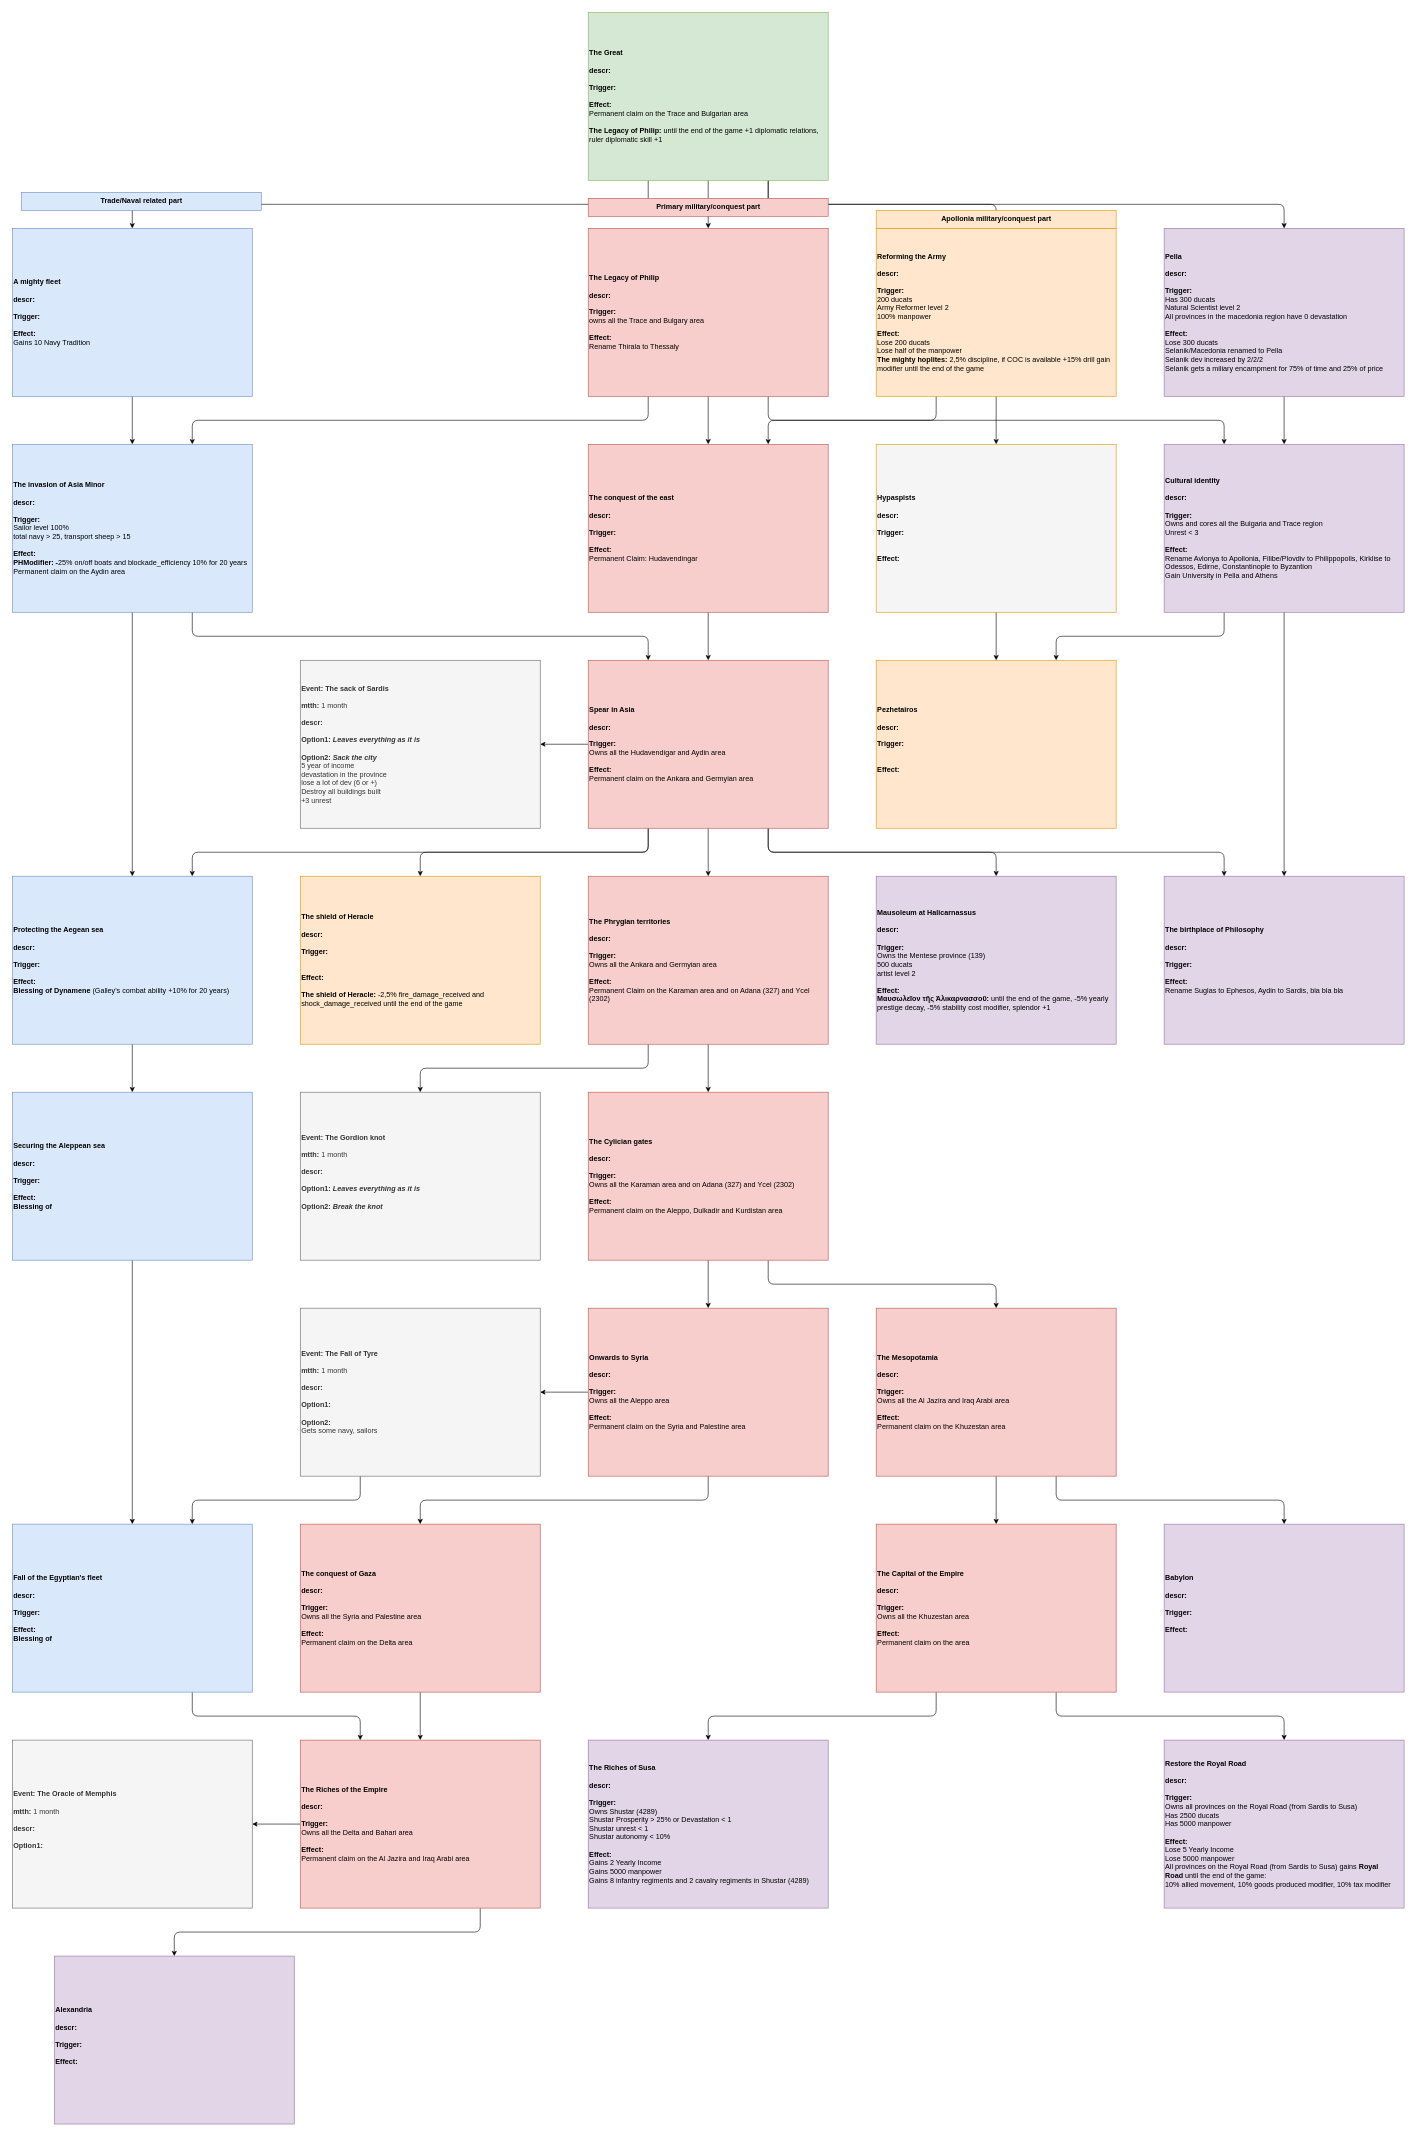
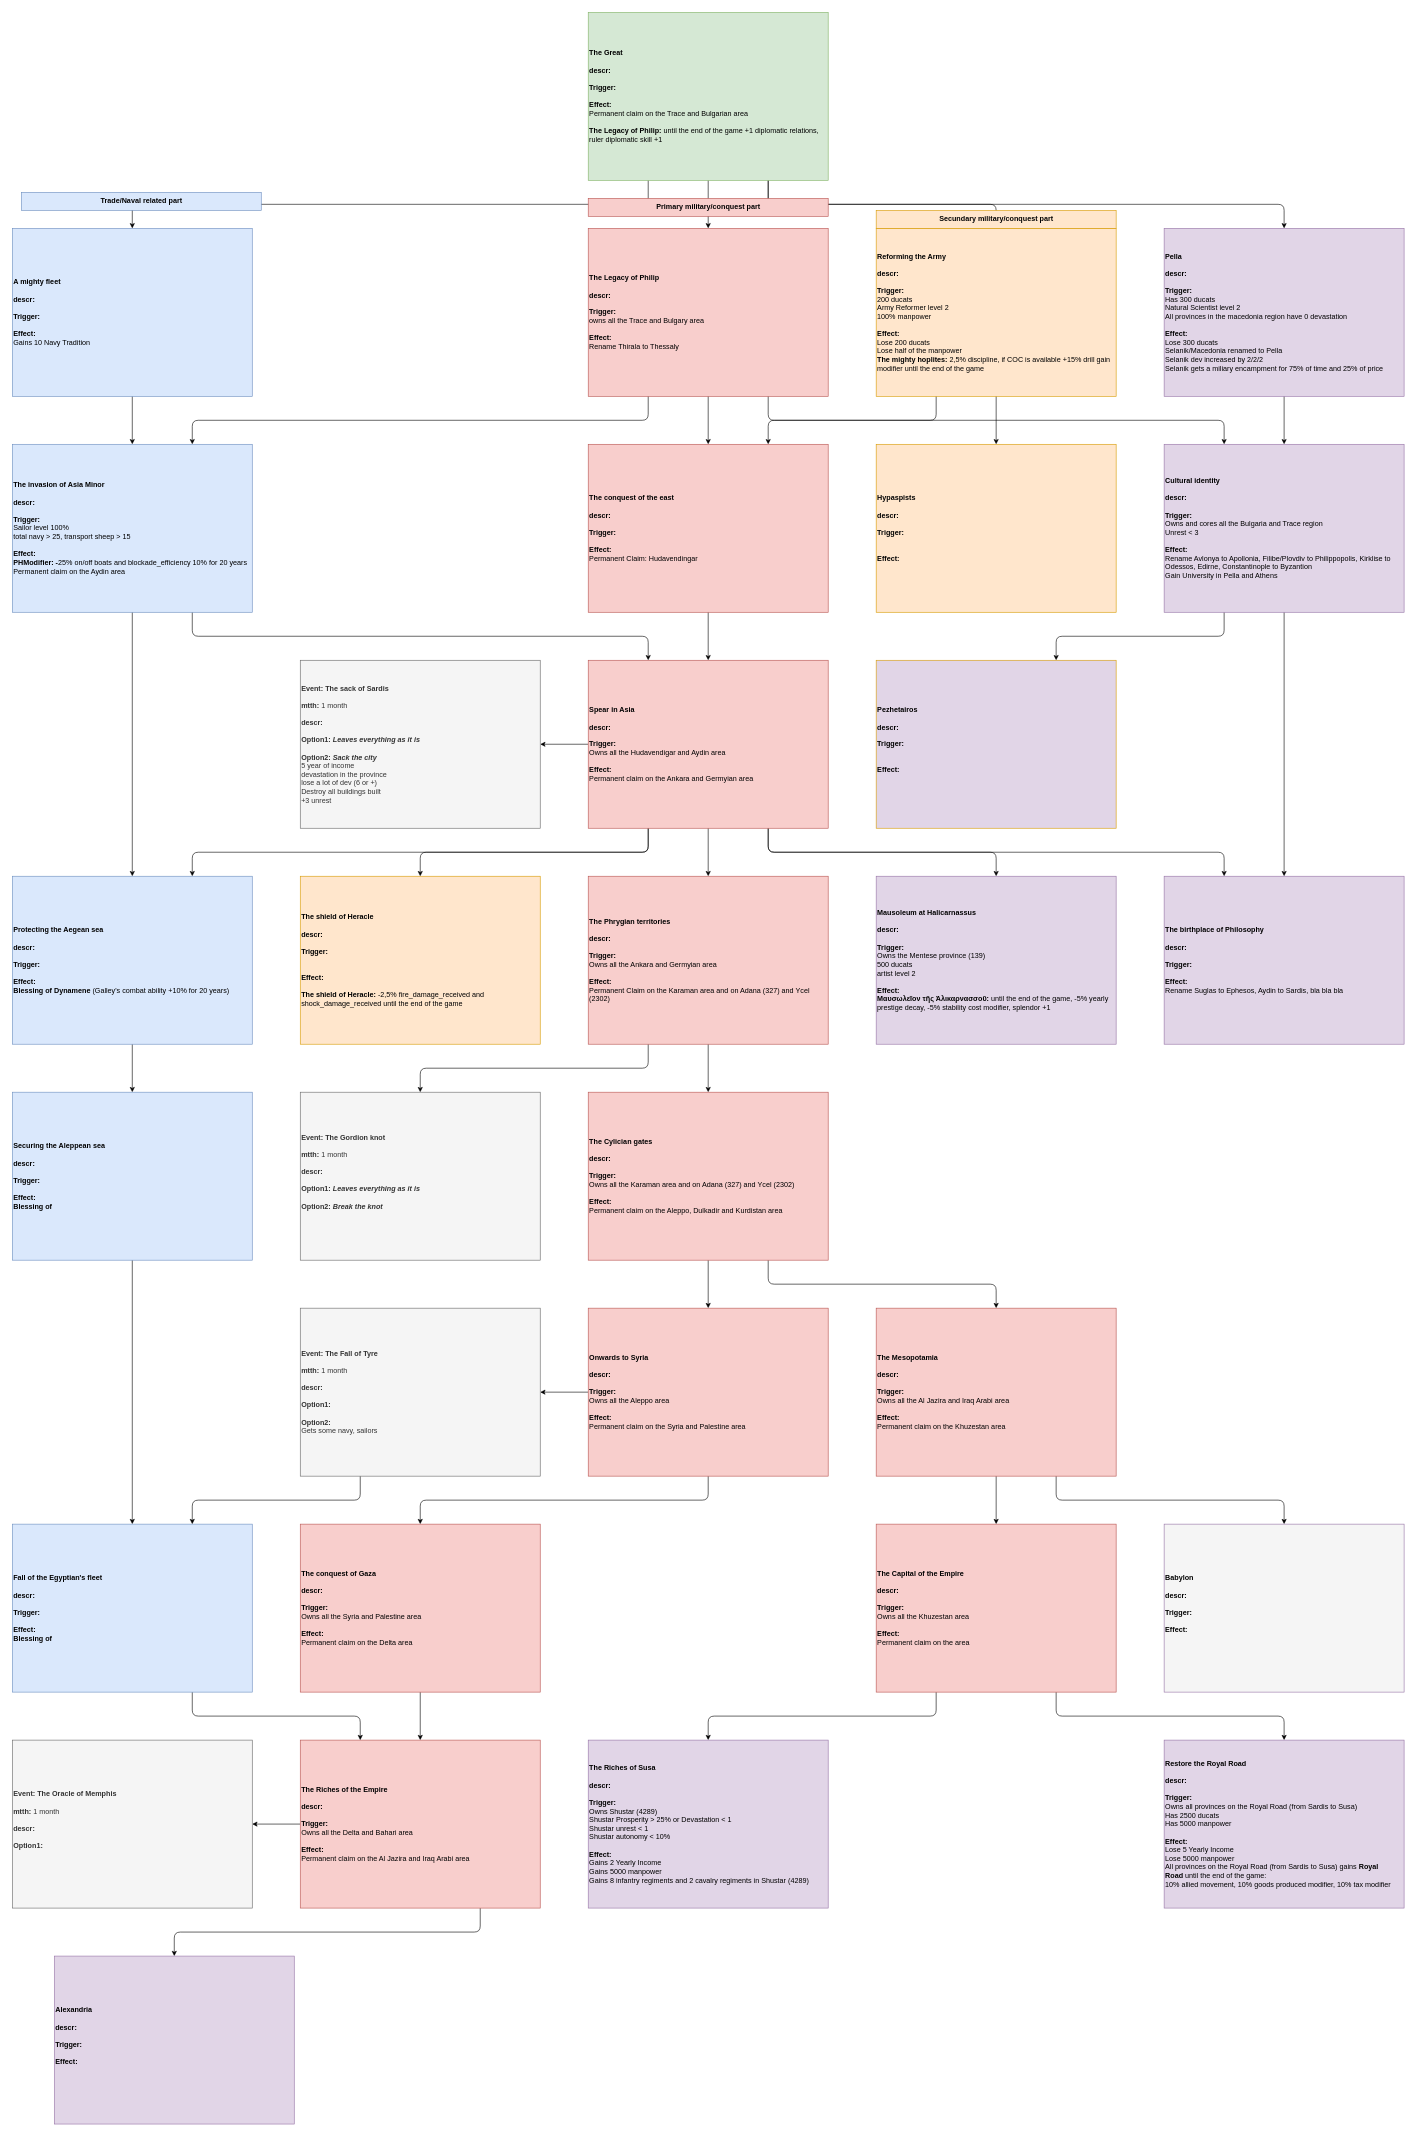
node "Apollonia military/conquest part": label "Apollonia military/conquest part" -> "Secundary military/conquest part"
node "Hypaspists descr: Trigger: Effect:": fillcolor #f5f5f5 -> #ffe6cc
edge "Hypaspists descr: Trigger: Effect:" -> "Pezhetairos descr: Trigger: Effect:": removed
node "Pezhetairos descr: Trigger: Effect:": fillcolor #ffe6cc -> #e1d5e7
node "Babylon descr: Trigger: Effect:": fillcolor #e1d5e7 -> #f5f5f5
